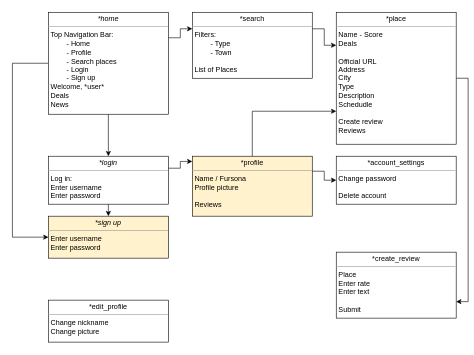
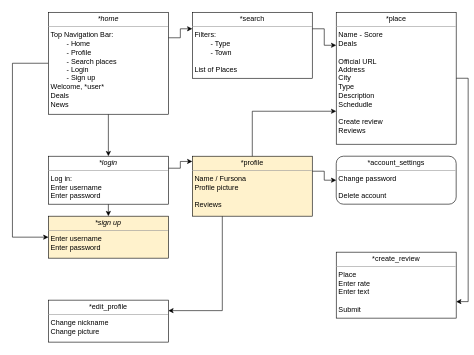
node "*account_settings Change password Delete account": shape rectangle -> rounded rectangle
edge "*profile Name / Fursona Profile picture Reviews" -> "*edit_profile Change nickname Change picture": added
